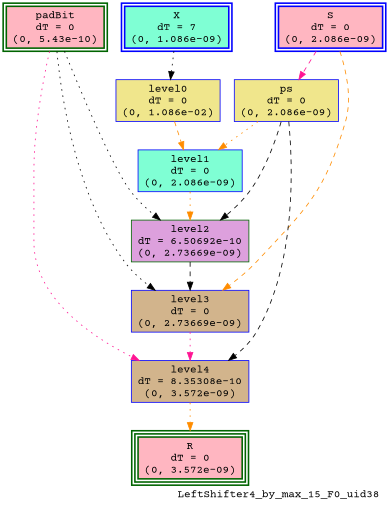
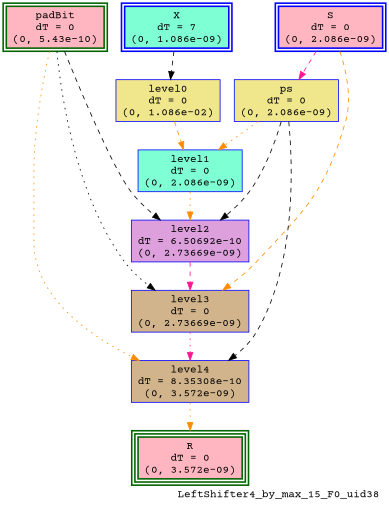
edge "X dT = 7 (0, 1.086e-09)" -> "level0 dT = 0 (0, 1.086e-02)": style dotted -> dashed
edge "padBit dT = 0 (0, 5.43e-10)" -> "level2 dT = 6.50692e-10 (0, 2.73669e-09)": style dotted -> dashed
edge "padBit dT = 0 (0, 5.43e-10)" -> "level4 dT = 8.35308e-10 (0, 3.572e-09)": color deeppink -> darkorange
node "level2 dT = 6.50692e-10 (0, 2.73669e-09)": color darkgreen -> blue
edge "level2 dT = 6.50692e-10 (0, 2.73669e-09)" -> "level3 dT = 0 (0, 2.73669e-09)": color black -> deeppink
